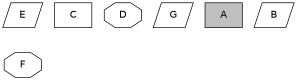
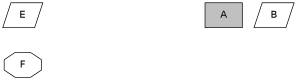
node "C": removed
node "D": removed
node "G": removed
